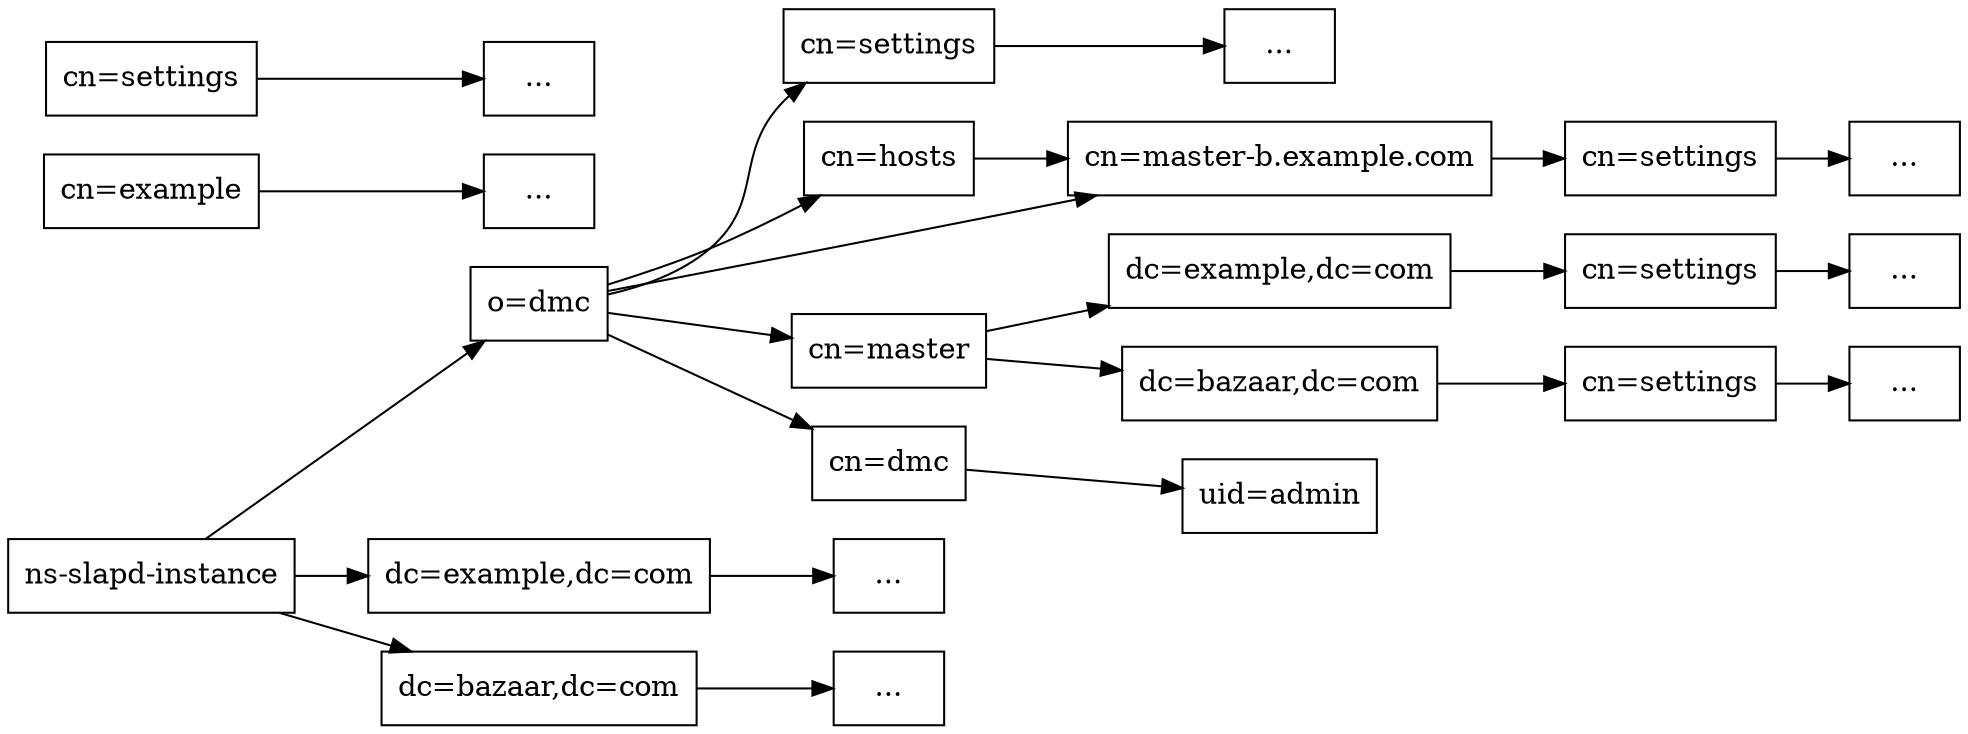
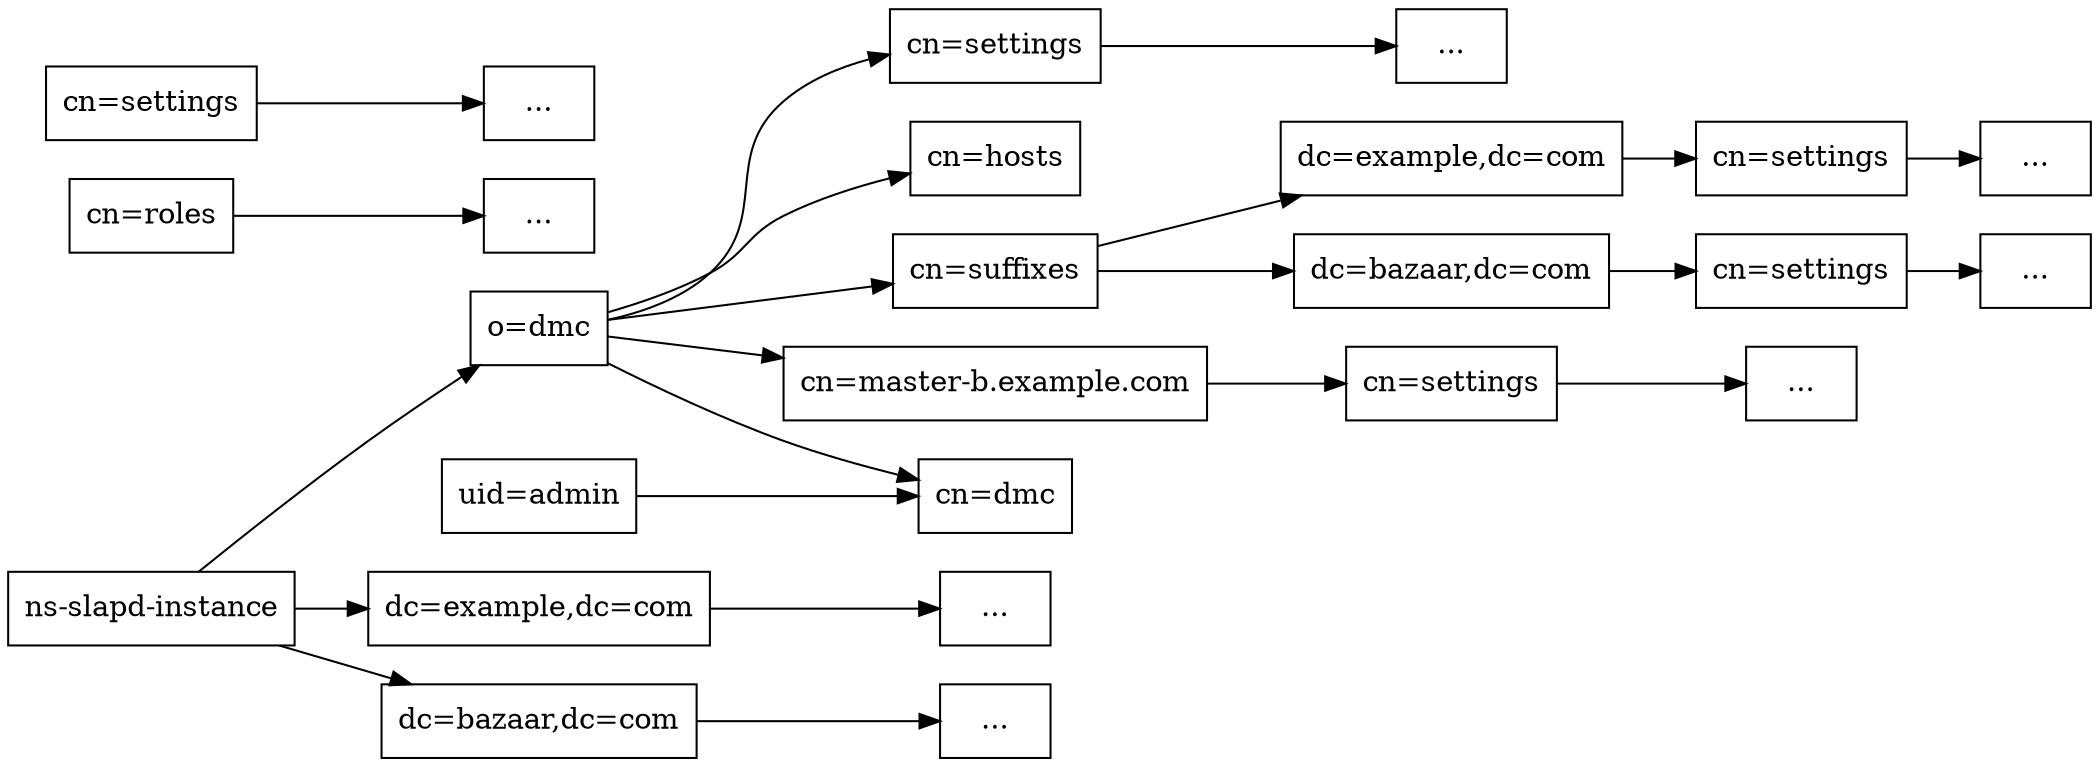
edge "cn=hosts" -> "cn=master-b.example.com": removed
node "cn=example": label "cn=example" -> "cn=roles"
node "cn=master": label "cn=master" -> "cn=suffixes"
edge "cn=dmc" -> "uid=admin": reversed
